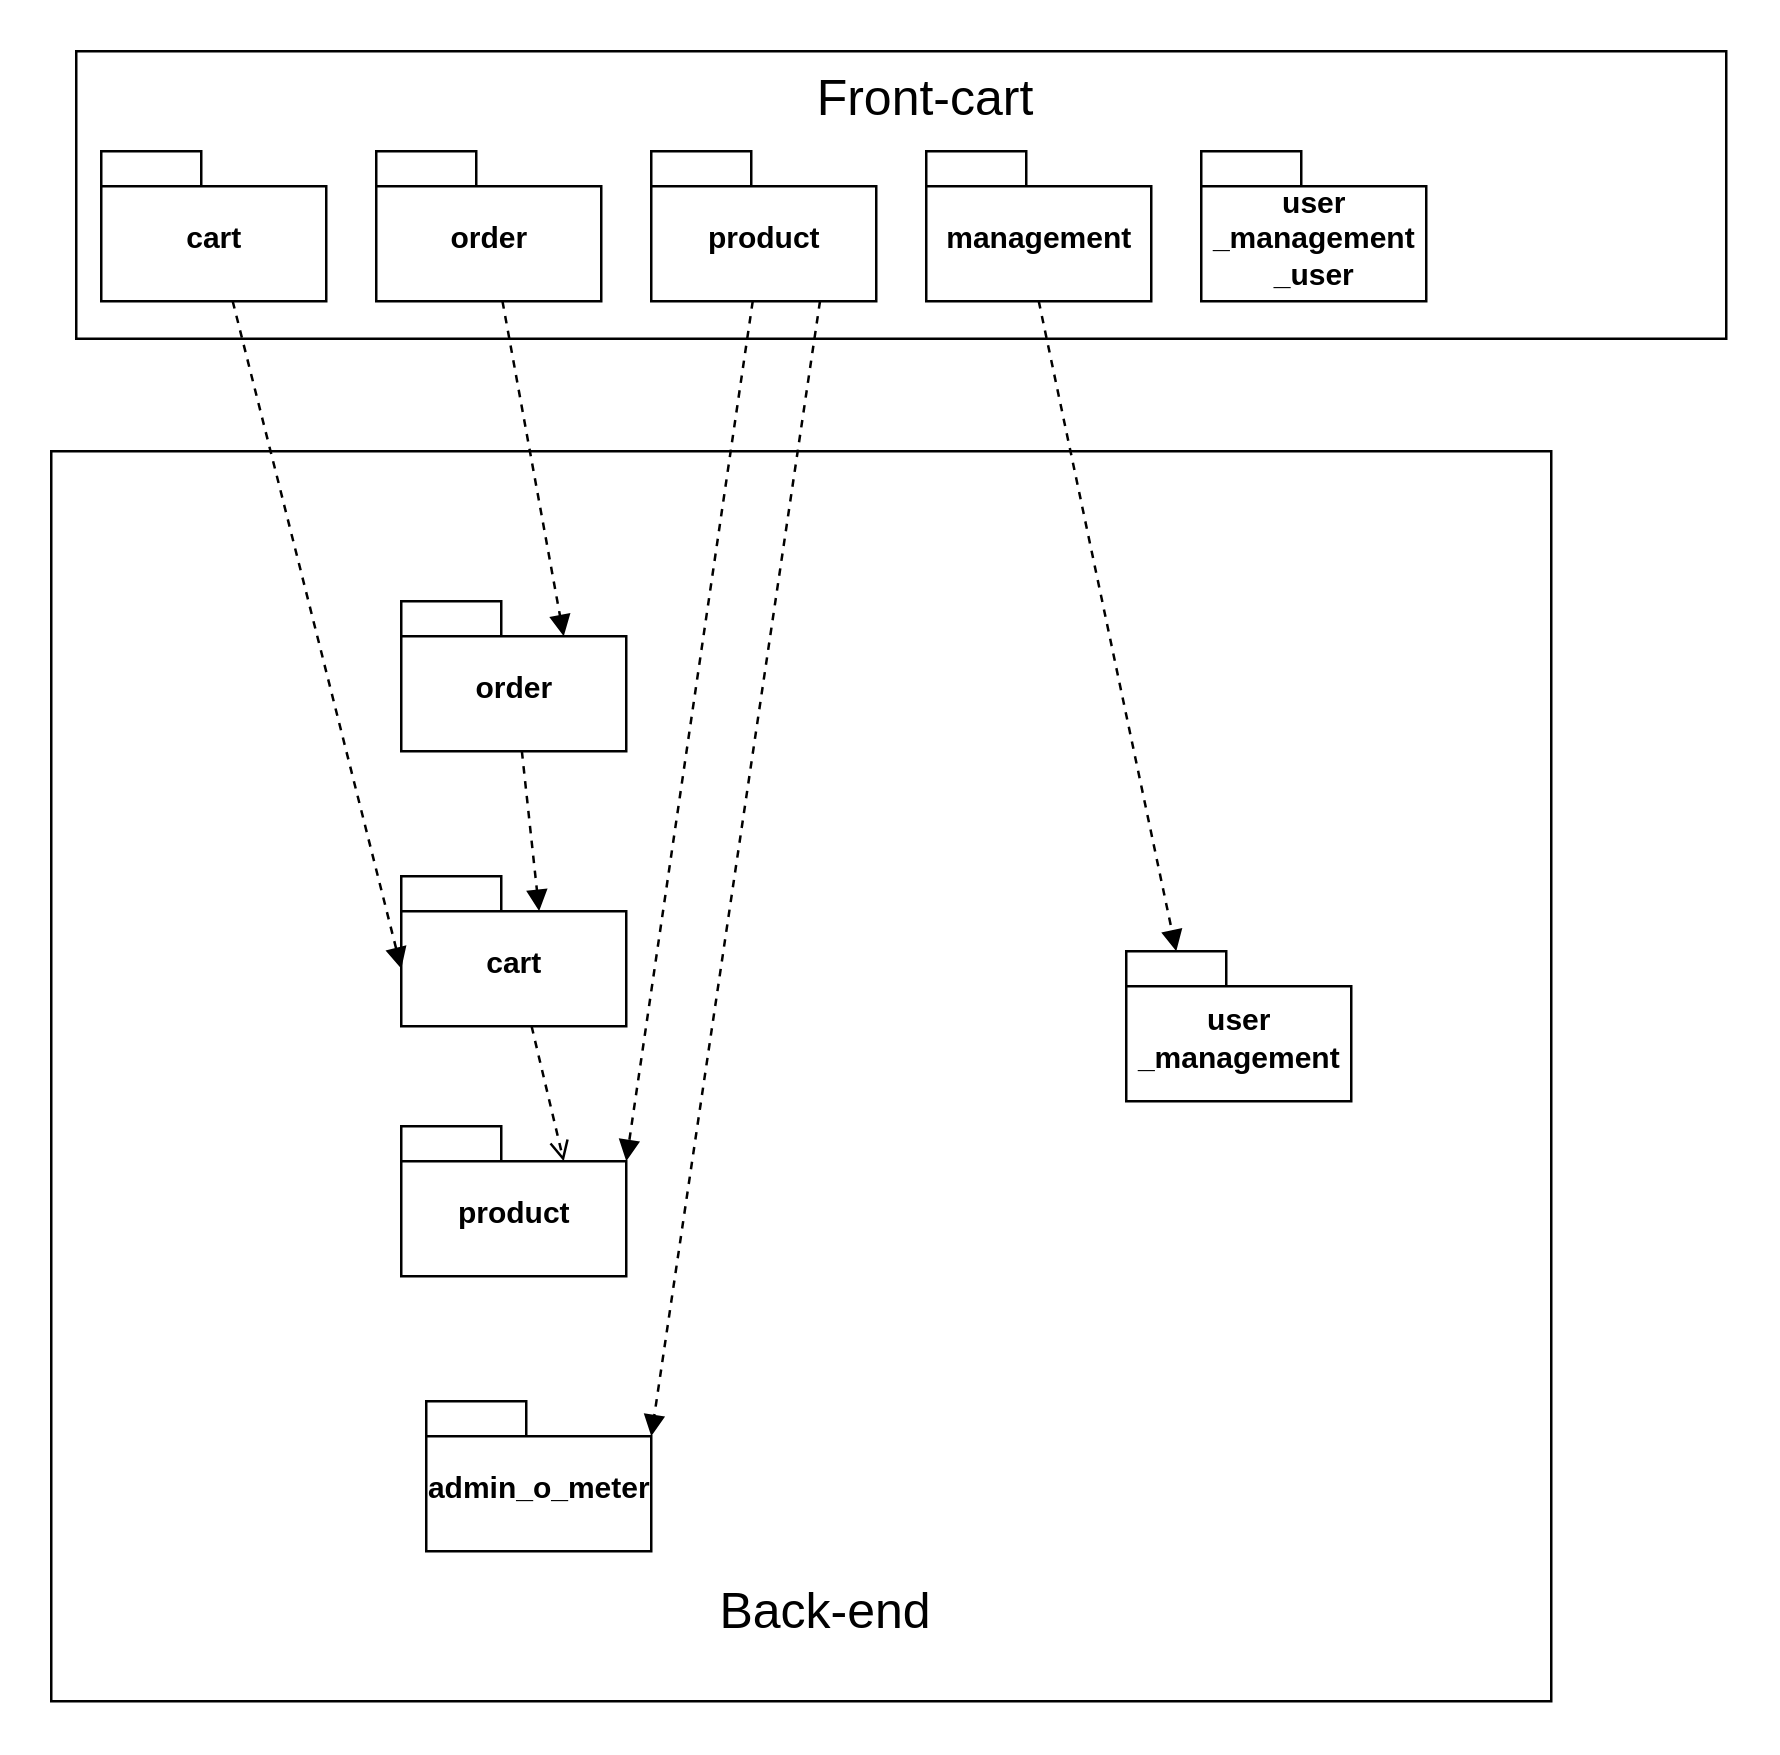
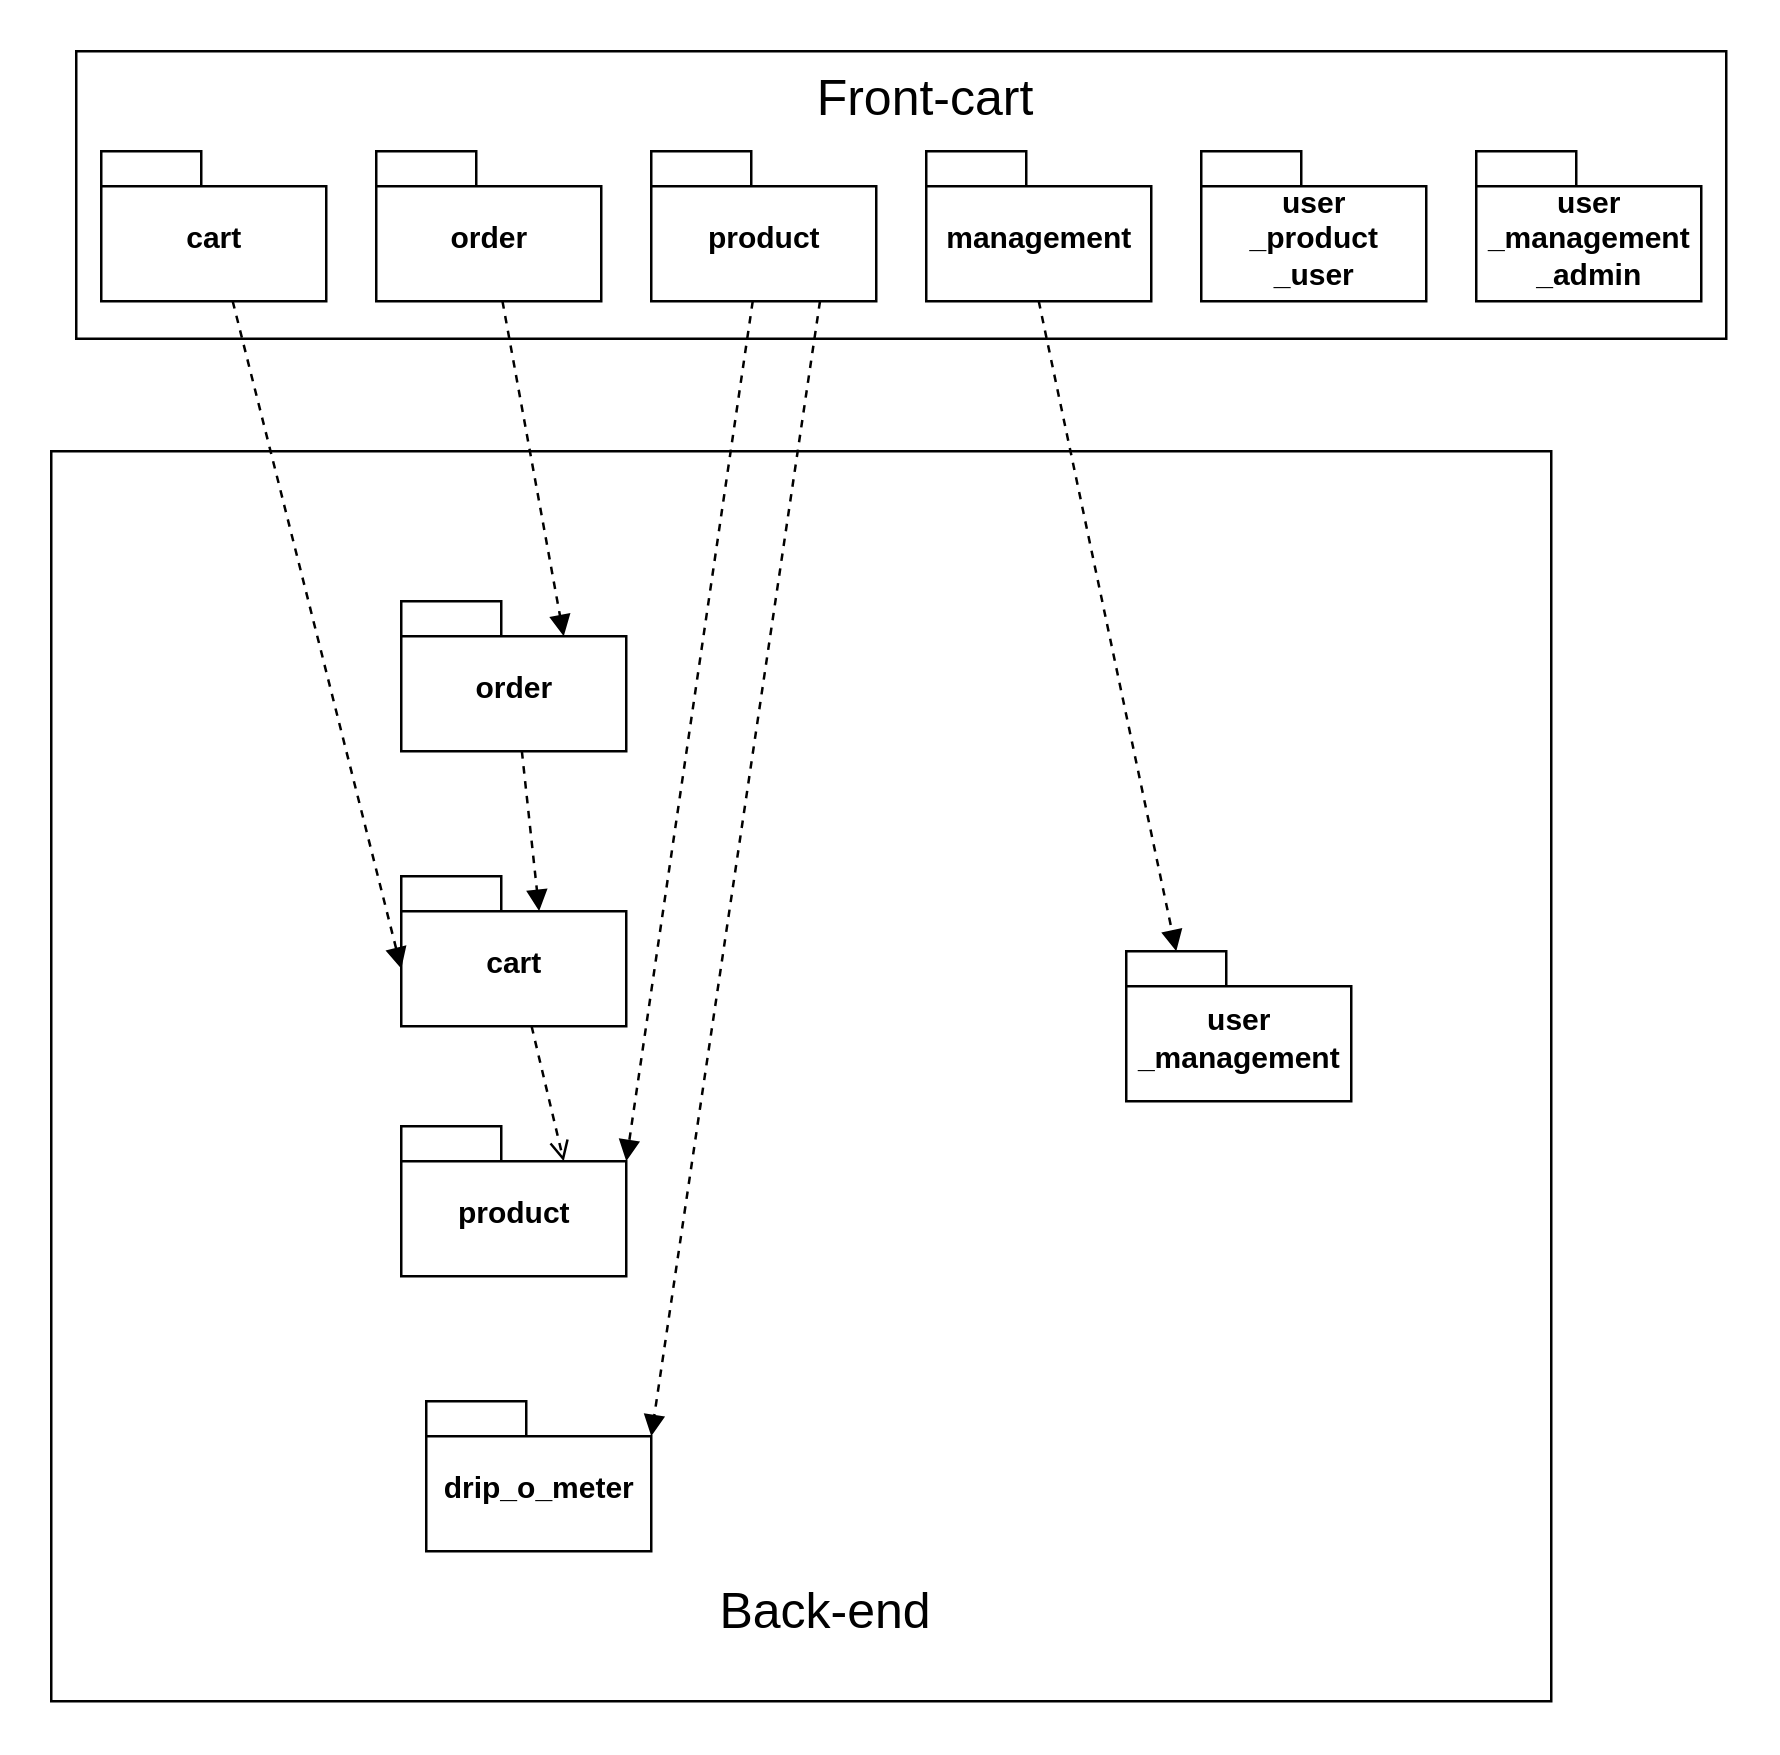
node "user _management _admin": added
node "user _management _user": label "user _management _user" -> "user _product _user"
node "admin_o_meter": label "admin_o_meter" -> "drip_o_meter"
